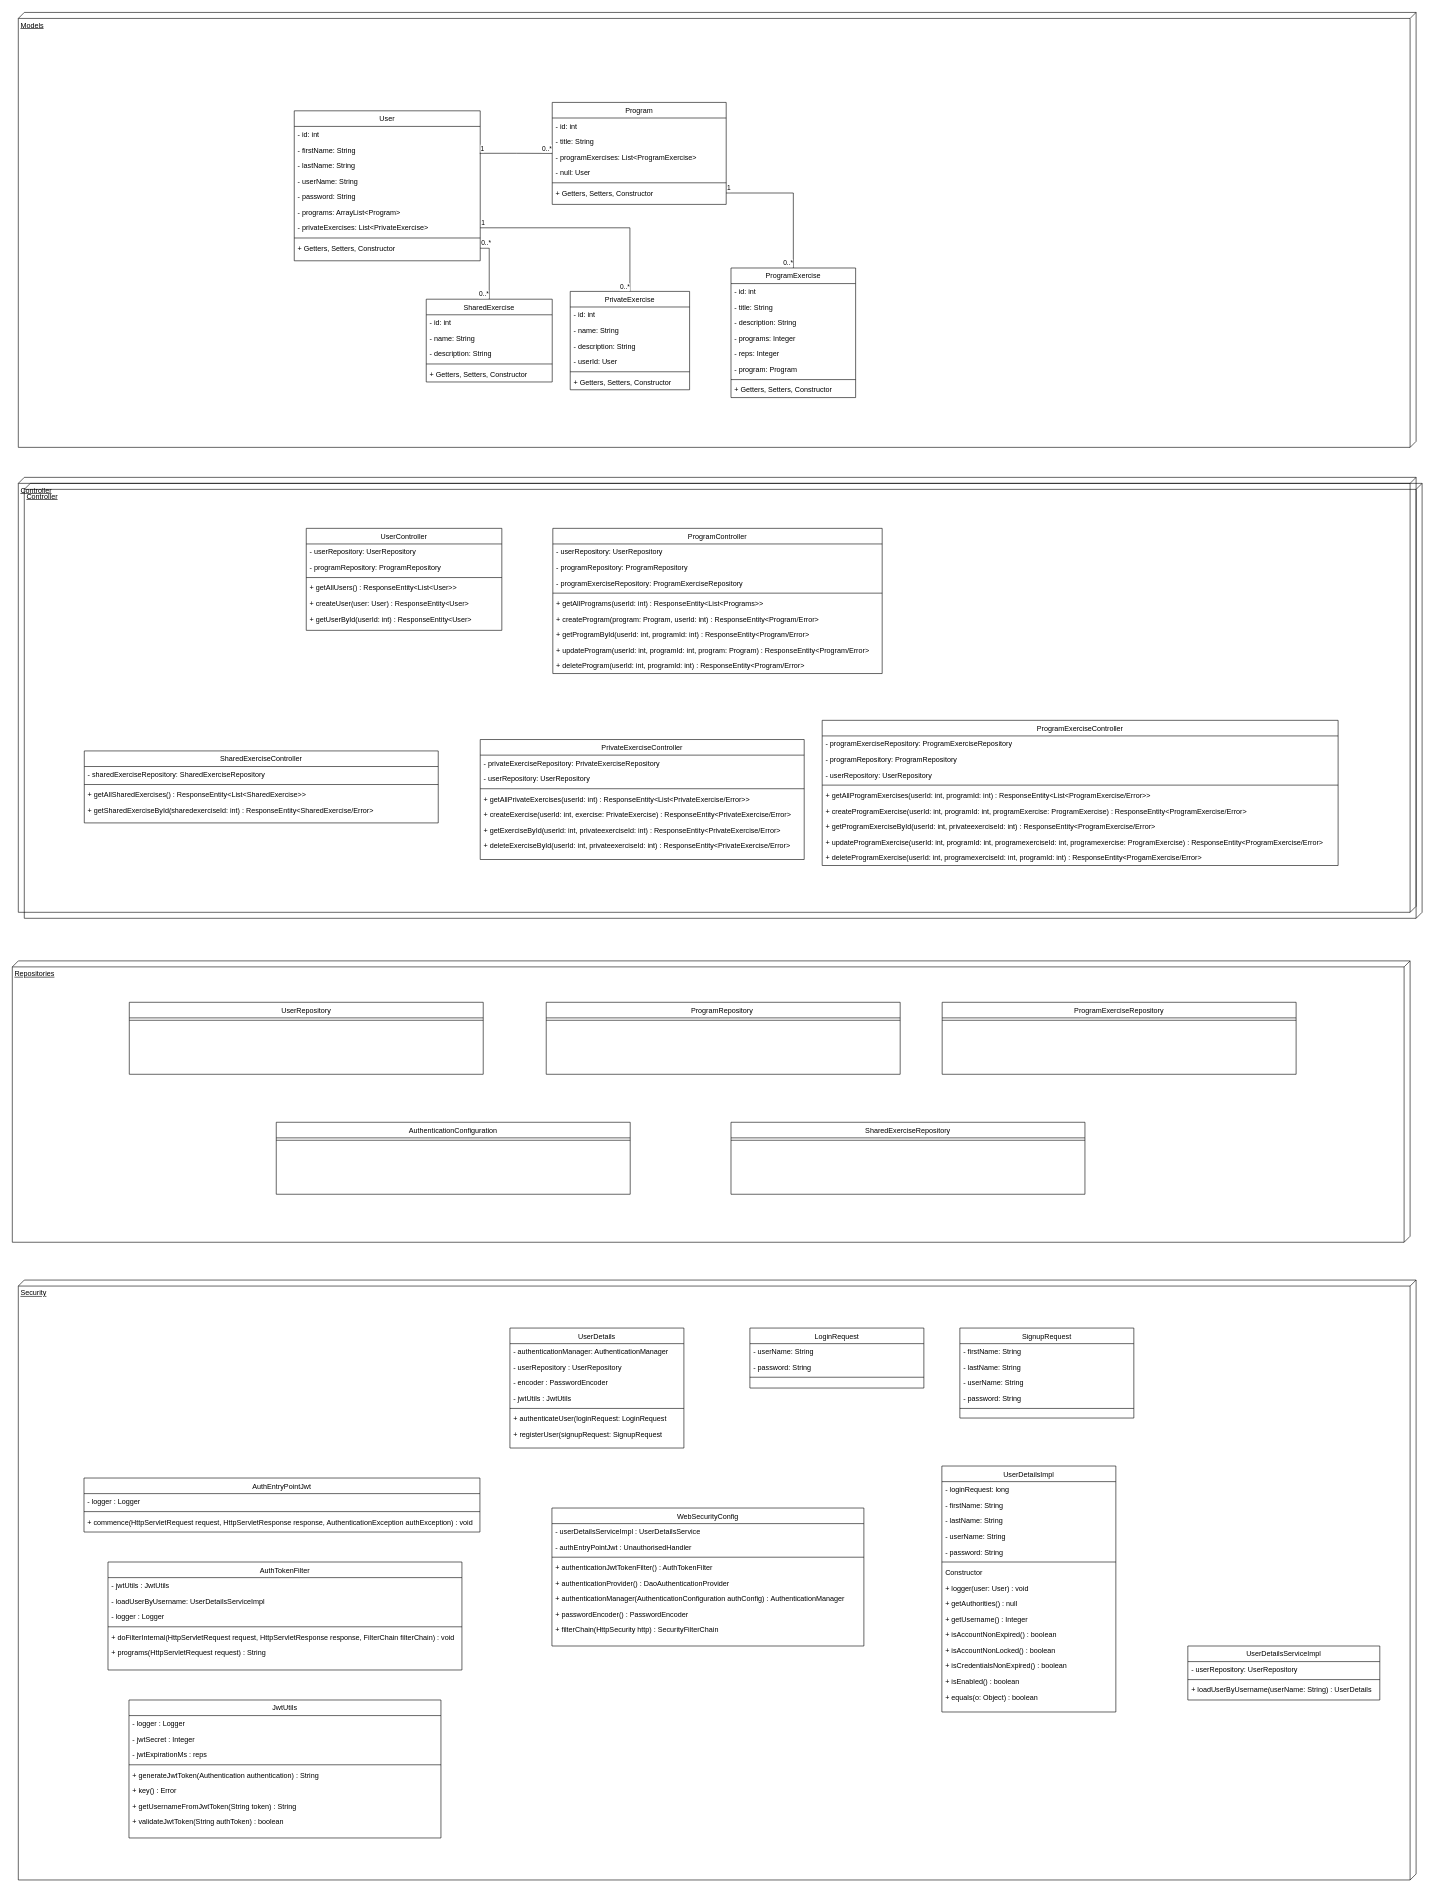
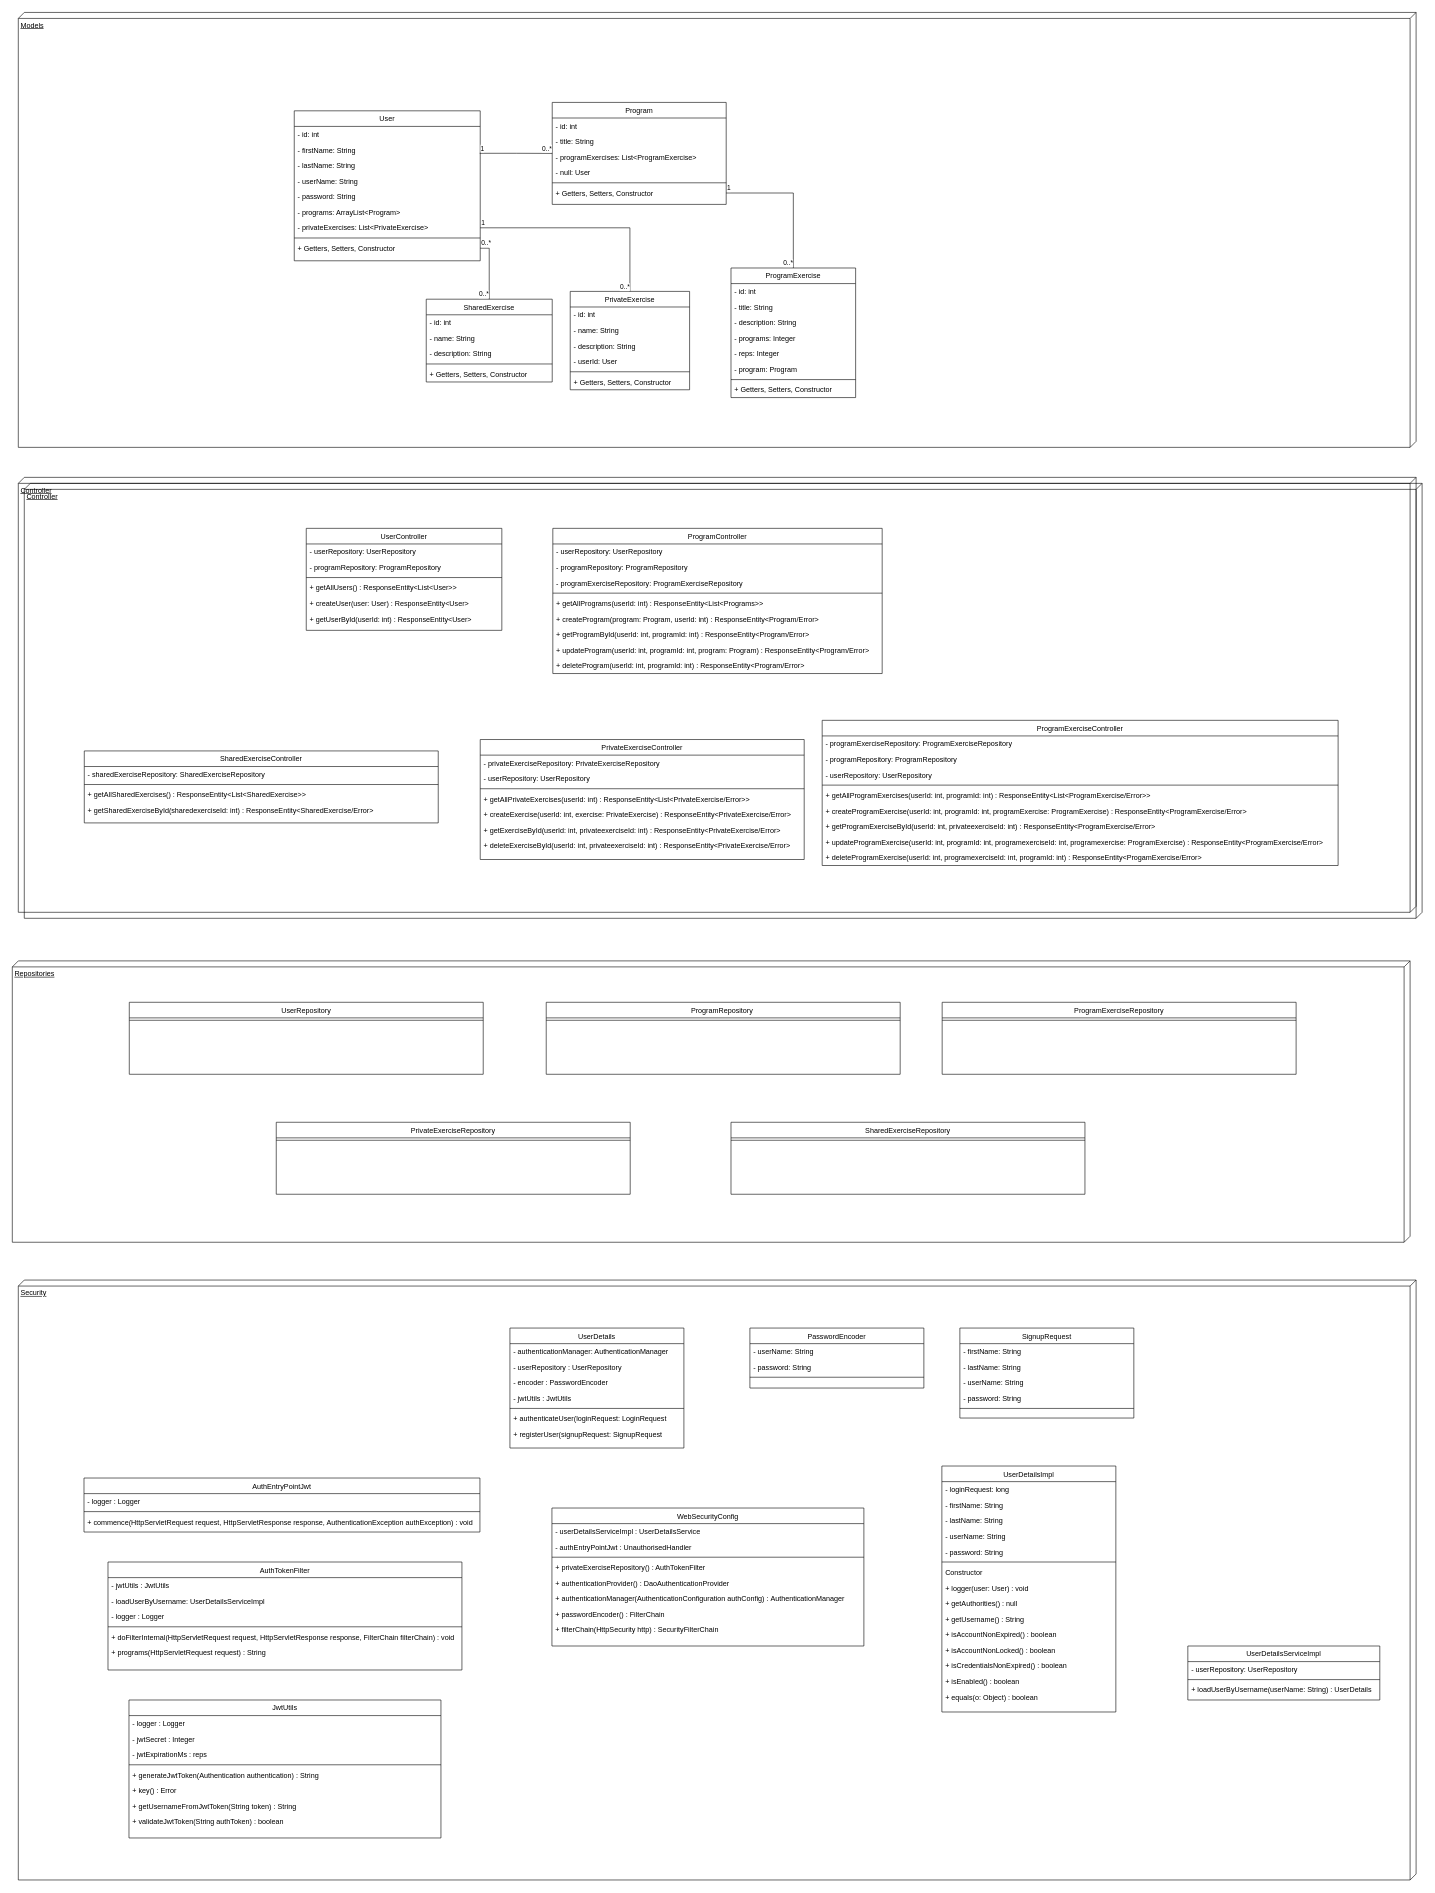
node "AuthenticationConfiguration": label "AuthenticationConfiguration" -> "PrivateExerciseRepository"
node "LoginRequest": label "LoginRequest" -> "PasswordEncoder"
node "+ authenticationJwtTokenFilter() : AuthTokenFilter": label "+ authenticationJwtTokenFilter() : AuthTokenFilter" -> "+ privateExerciseRepository() : AuthTokenFilter"
node "+ passwordEncoder() : PasswordEncoder": label "+ passwordEncoder() : PasswordEncoder" -> "+ passwordEncoder() : FilterChain"
node "+ getUsername() : Integer": label "+ getUsername() : Integer" -> "+ getUsername() : String"
